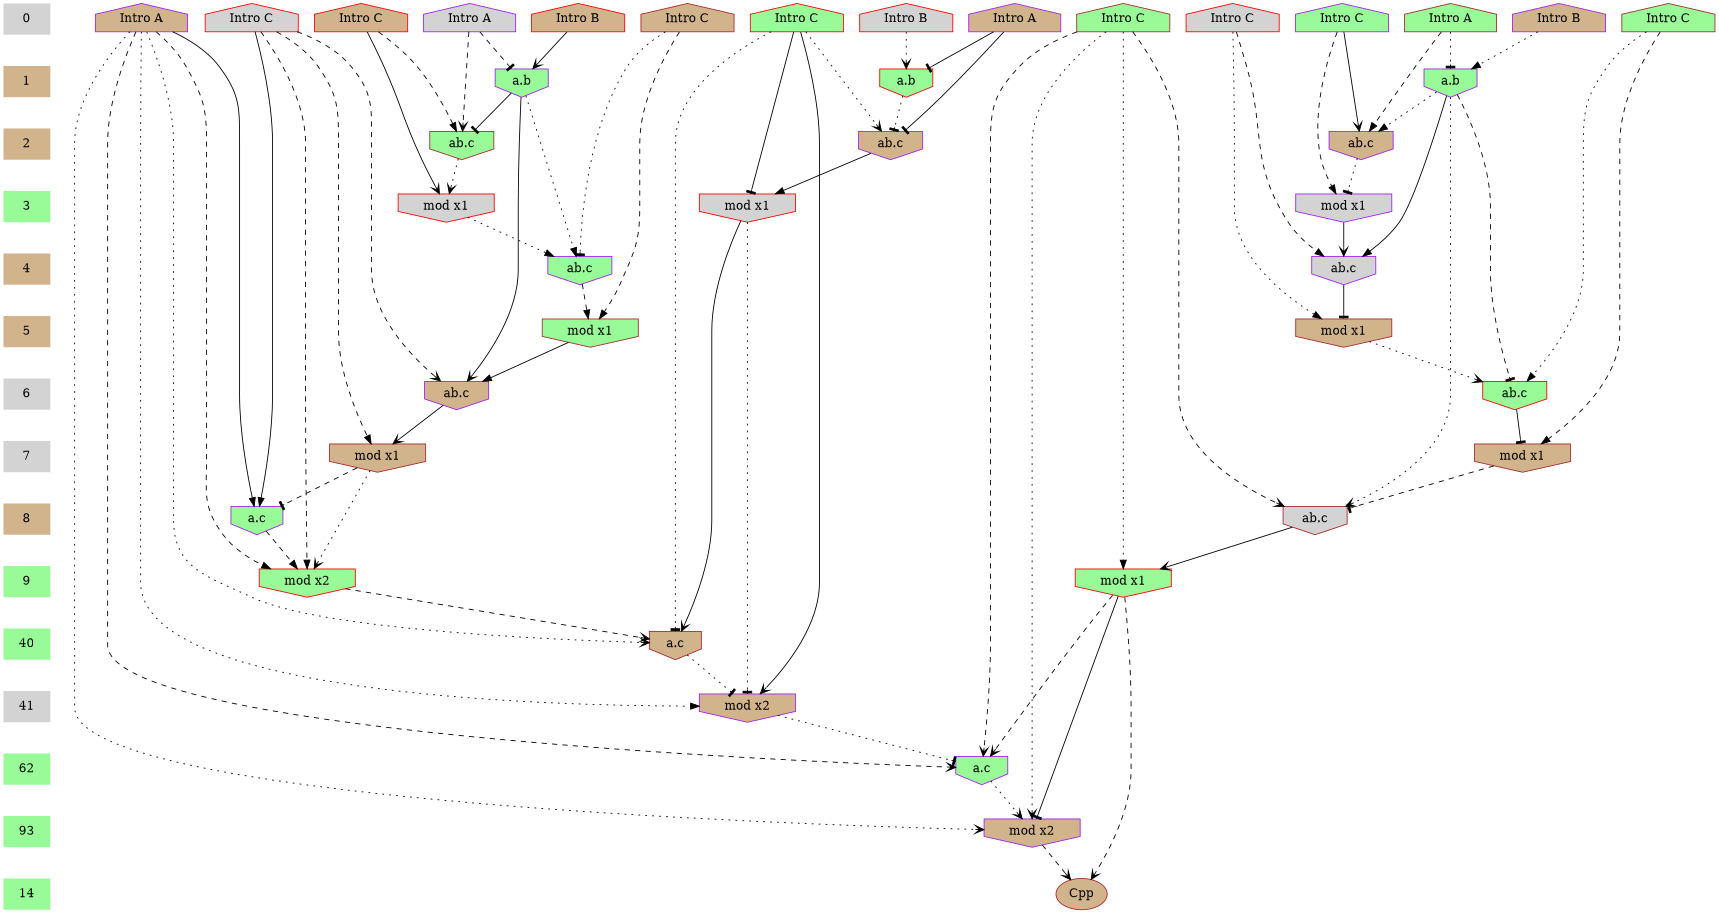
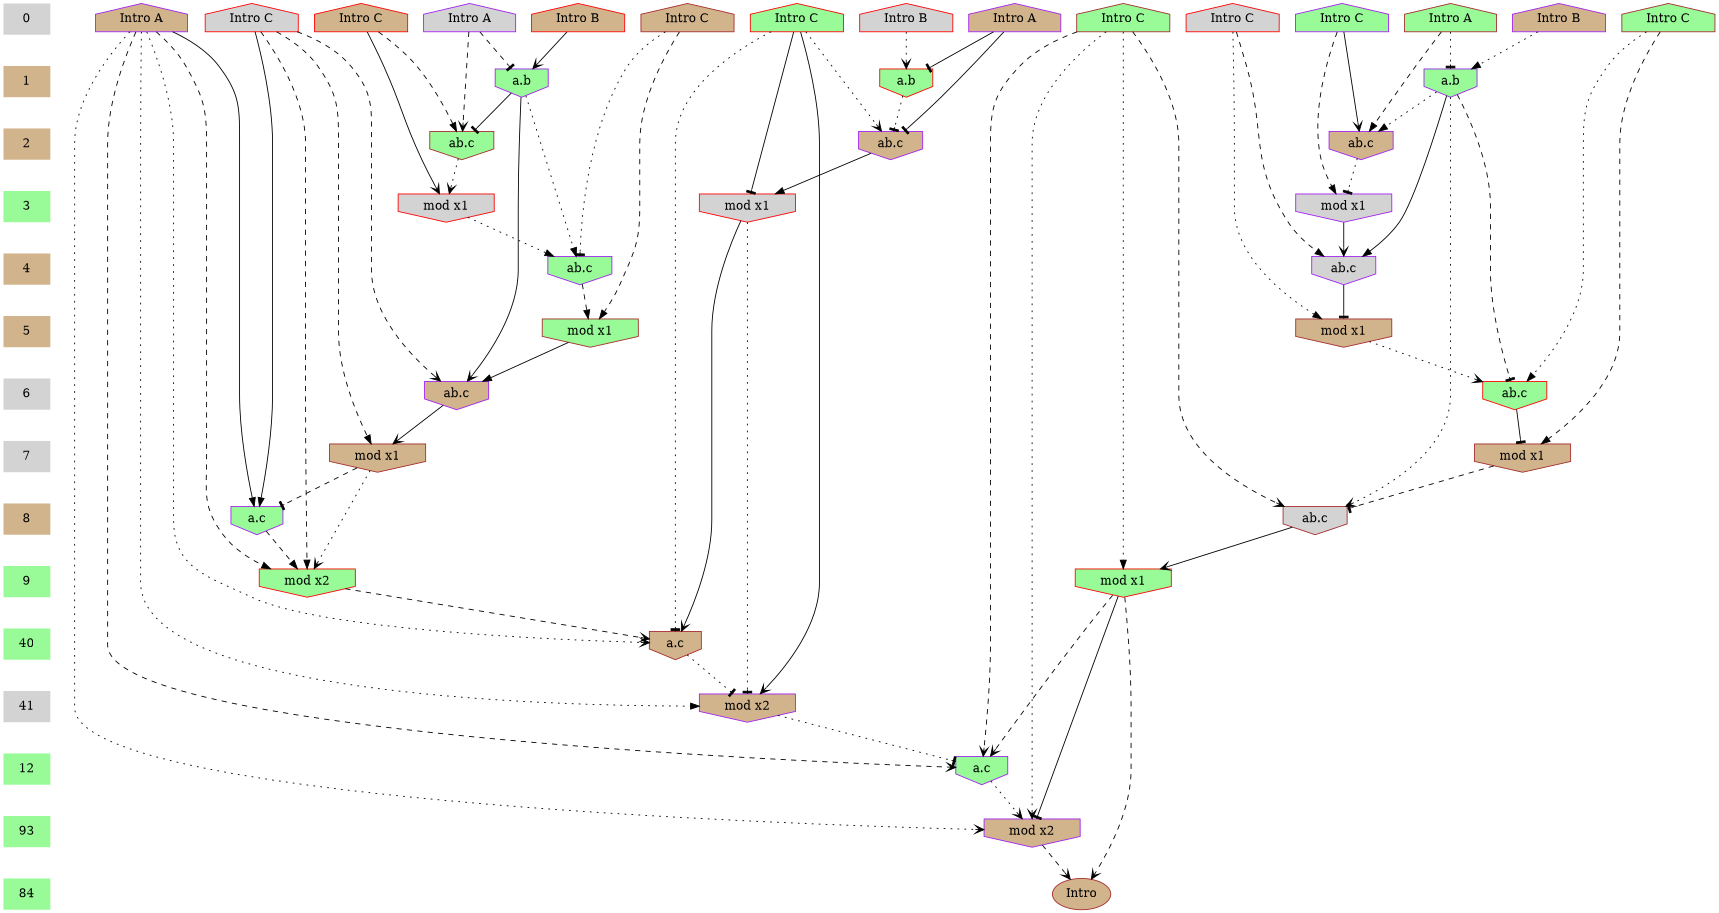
node "62": label "62" -> "12"
node "14": label "14" -> "84"
node "Cpp": label "Cpp" -> "Intro"
